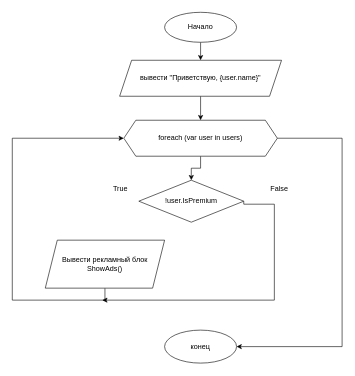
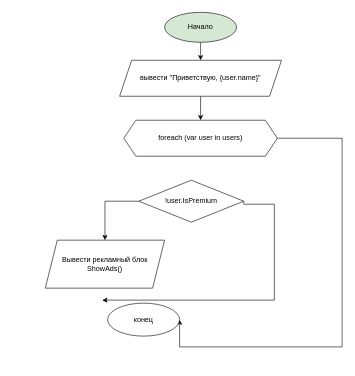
node "Начало": fillcolor #ffffff -> #d5e8d4
edge "foreach (var user in users)" -> "!user.IsPremium": removed
node "True": removed
node "False": removed
edge "!user.IsPremium" -> "Вывести рекламный блок ShowAds()": added
edge "Вывести рекламный блок ShowAds()" -> "foreach (var user in users)": removed
node "конец": moved (201, 347) -> (144, 320)
